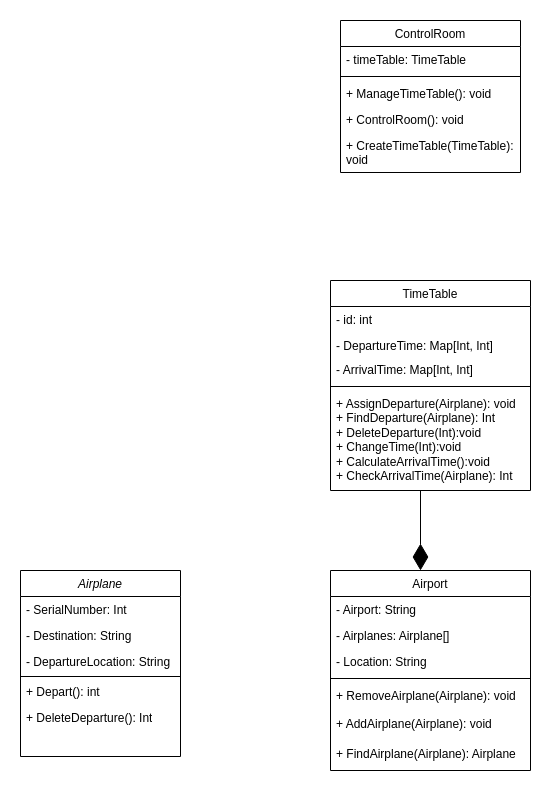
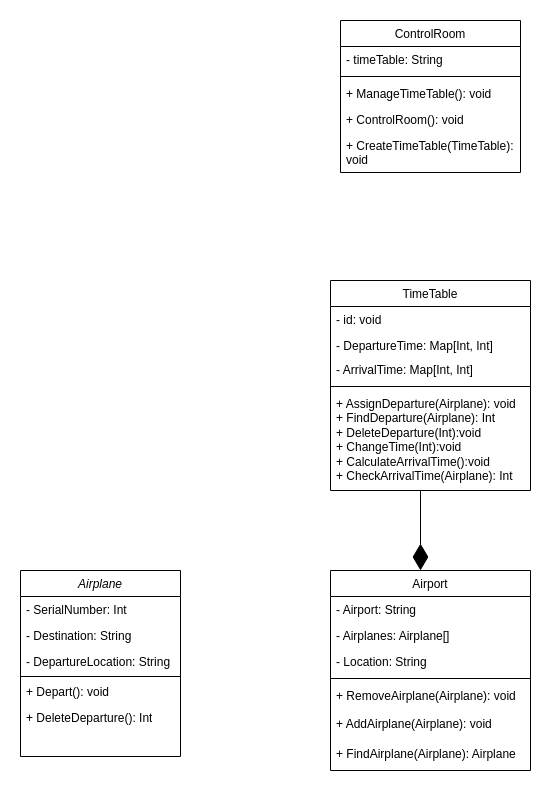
node "- timeTable: TimeTable": label "- timeTable: TimeTable" -> "- timeTable: String"
node "- id: int": label "- id: int" -> "- id: void"
node "+ Depart(): int": label "+ Depart(): int" -> "+ Depart(): void"
